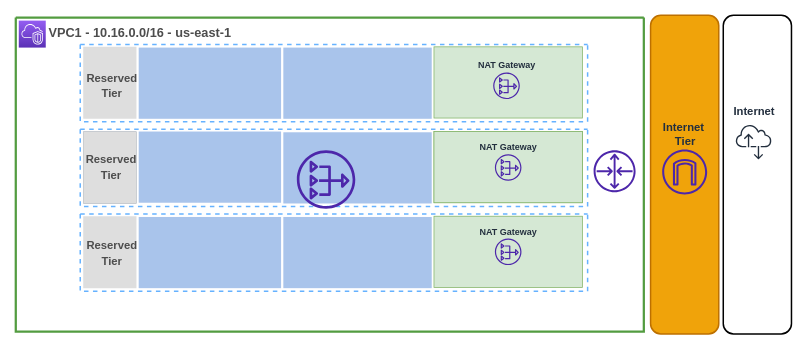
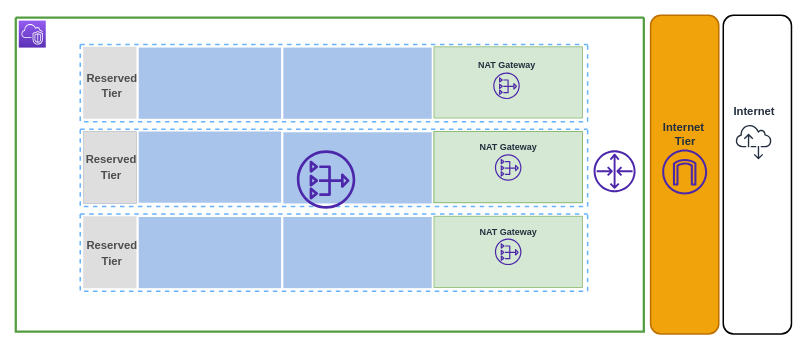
node "VPC1 - 10.16.0.0/16 - us-east-1": removed
